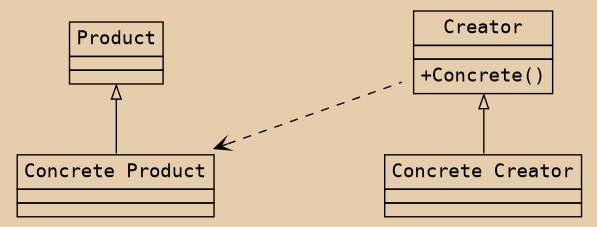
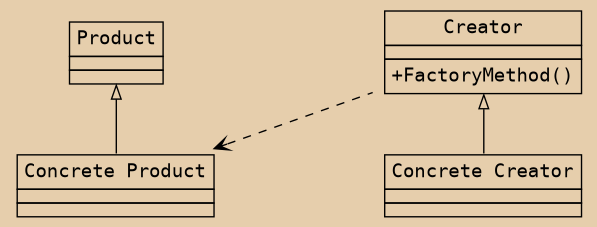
node "Creator": text "+Concrete()" -> "+FactoryMethod()"
